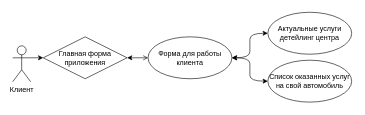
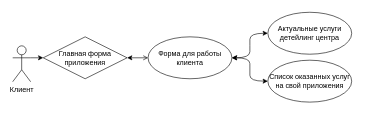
node "Список оказанных услуг на свой автомобиль": label "Список оказанных услуг на свой автомобиль" -> "Список оказанных услуг на свой приложения"
